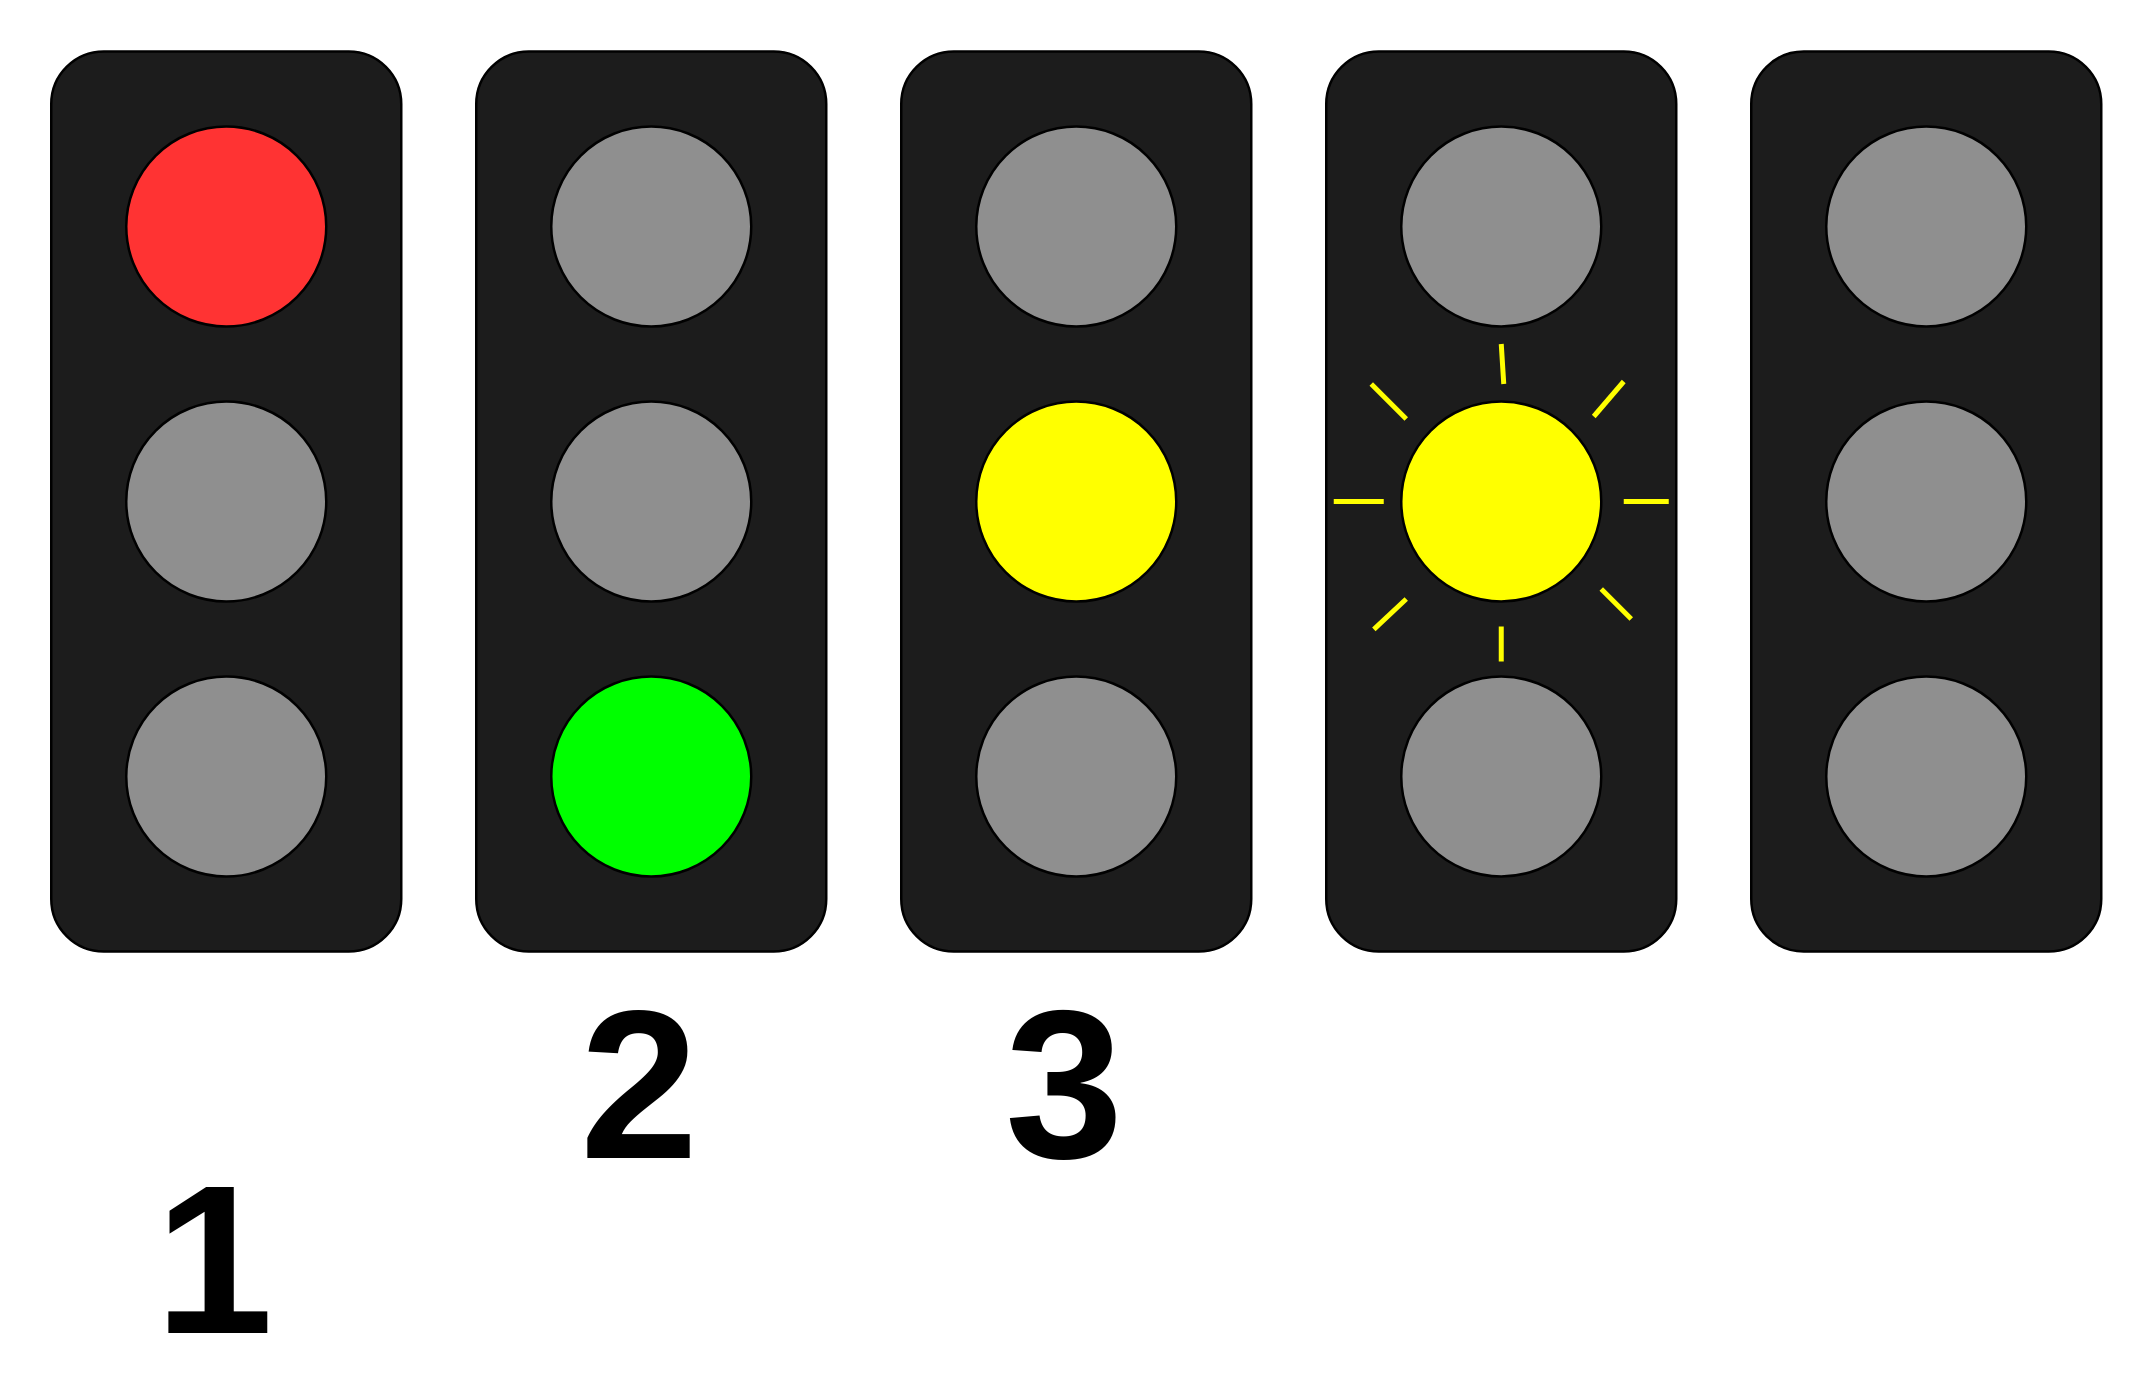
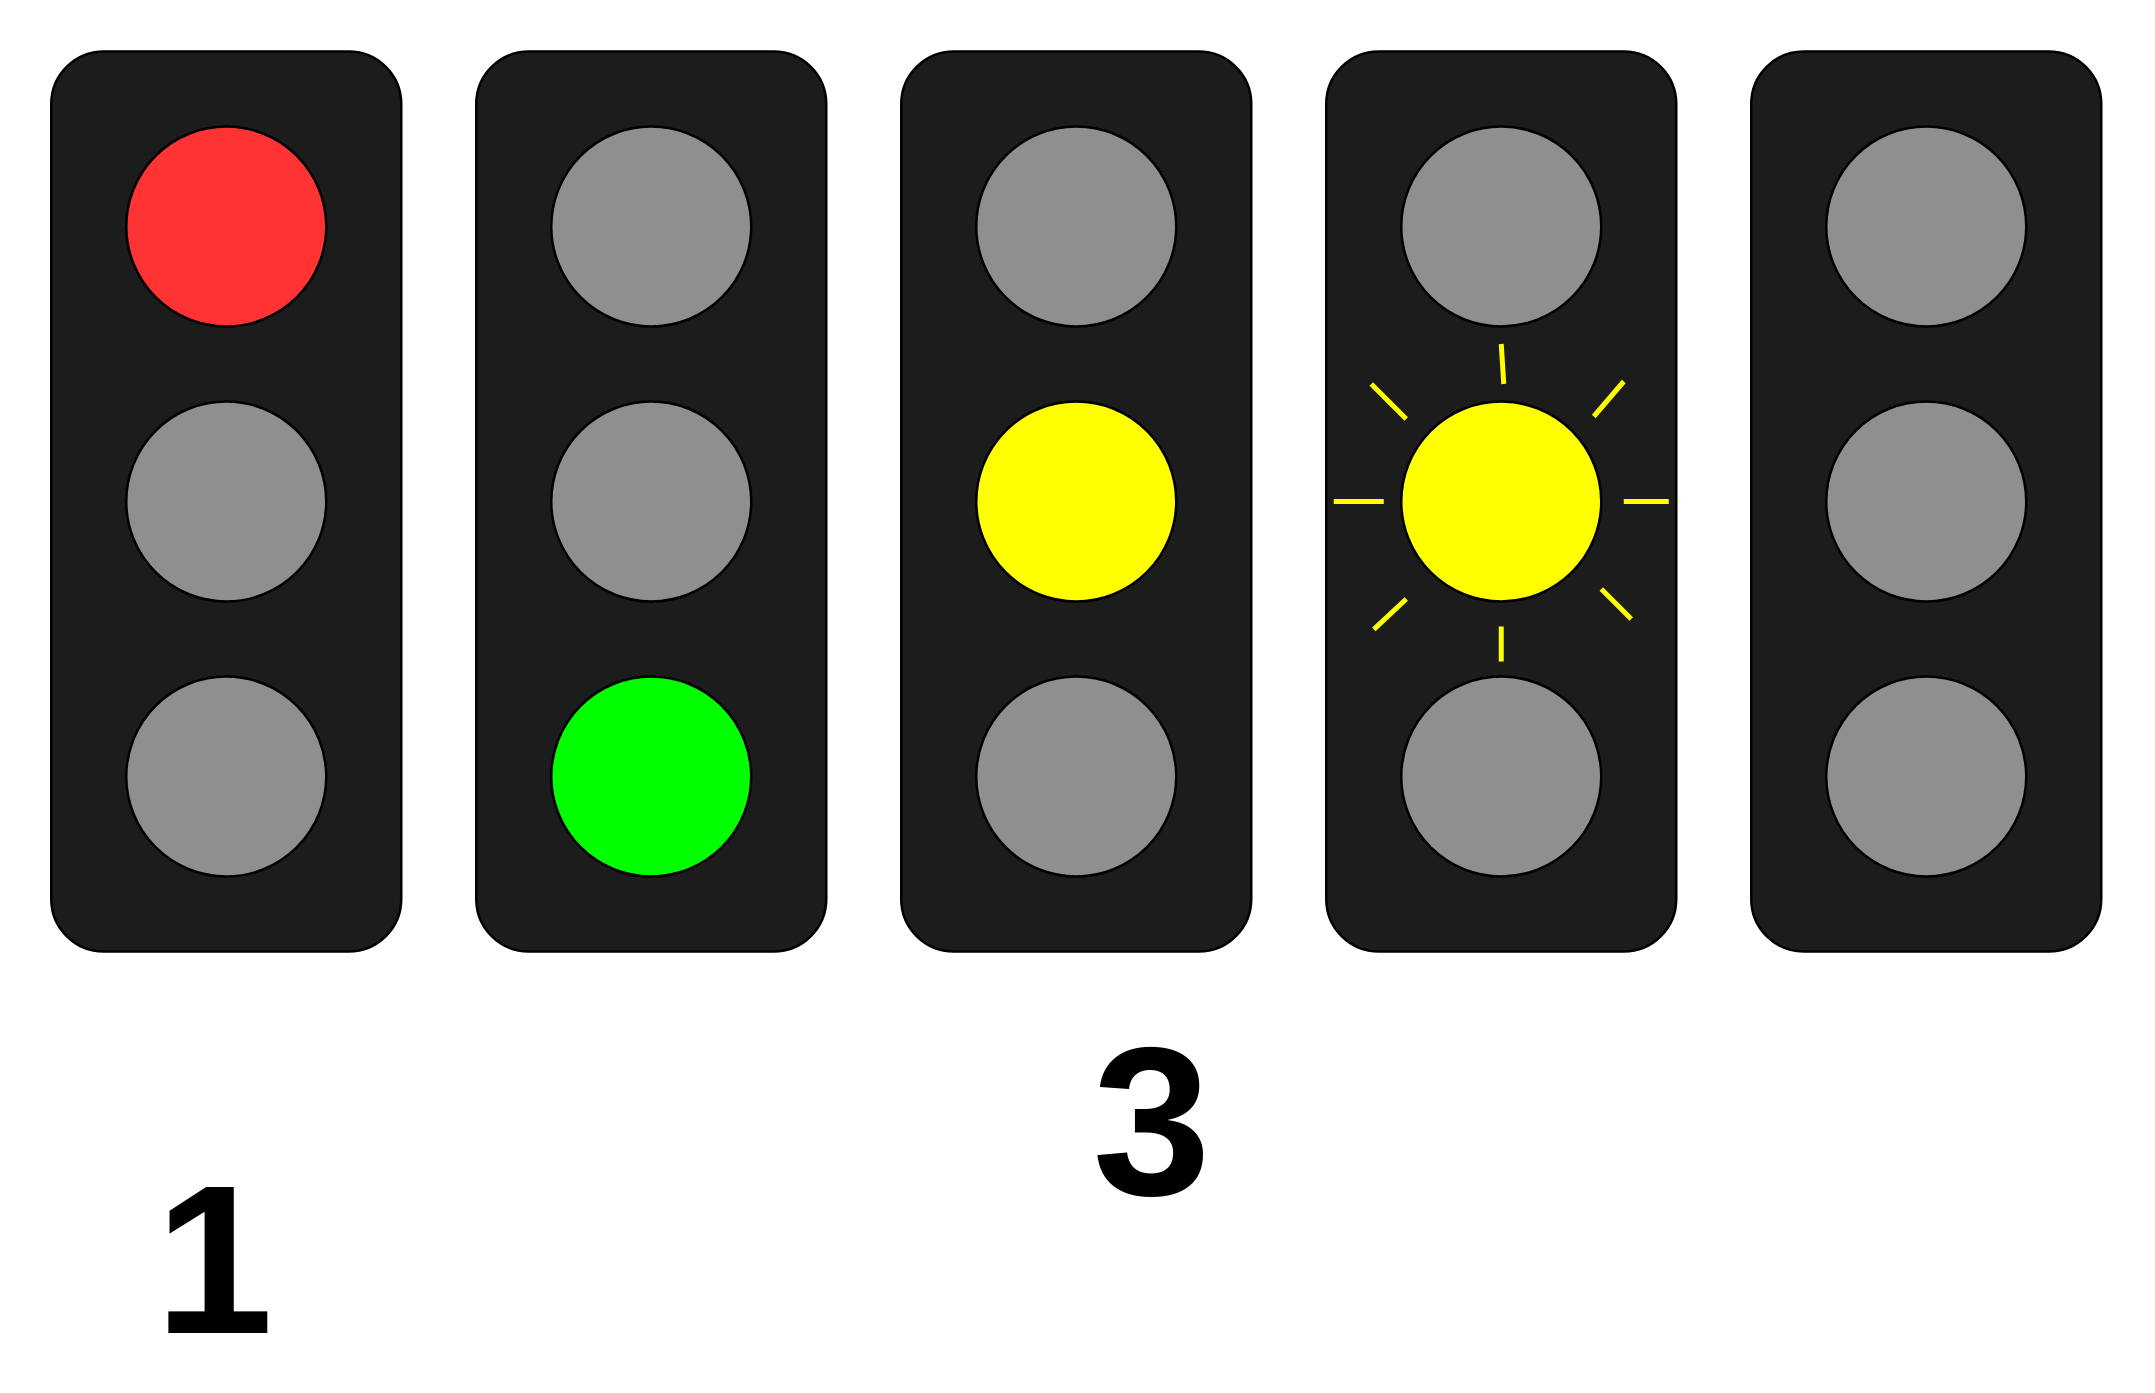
node "2": removed
node "3": moved (1076, 1076) -> (1164, 1114)
